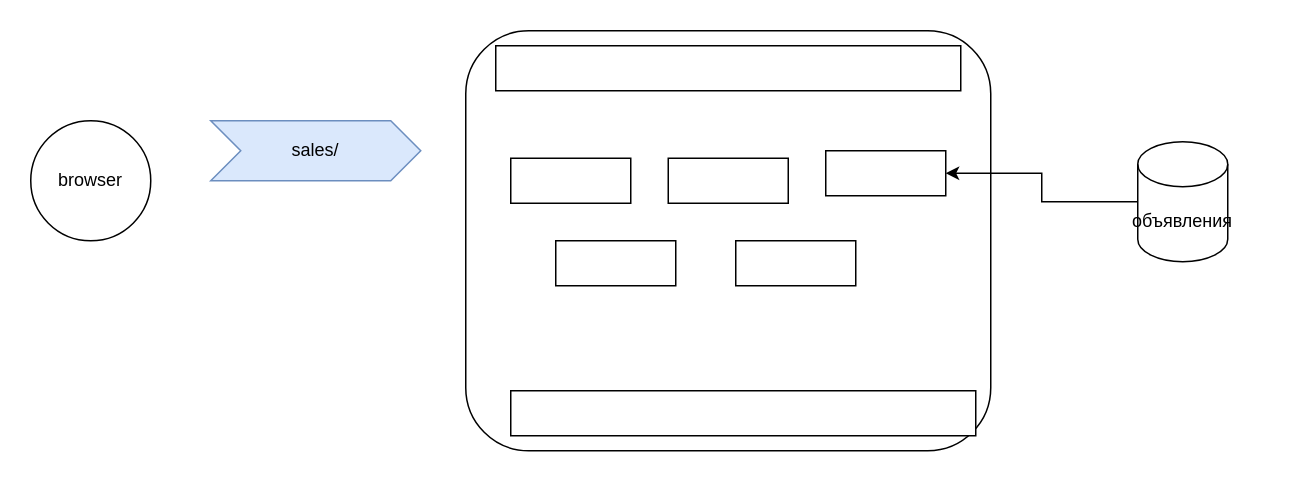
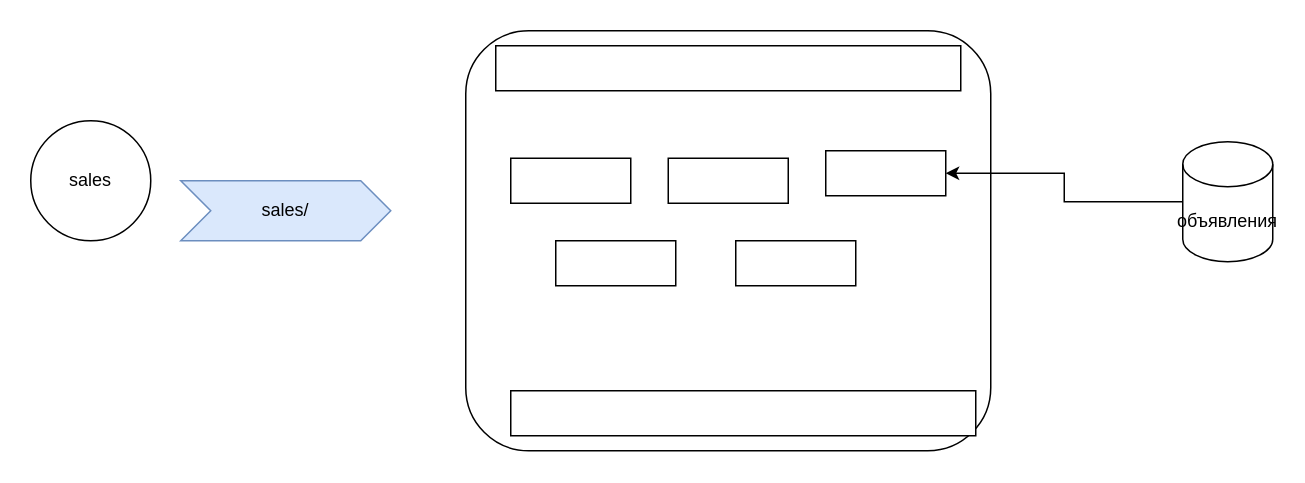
node "sales/": moved (316, 151) -> (286, 211)
node "browser": label "browser" -> "sales"
node "объявления": moved (1183, 202) -> (1228, 202)
